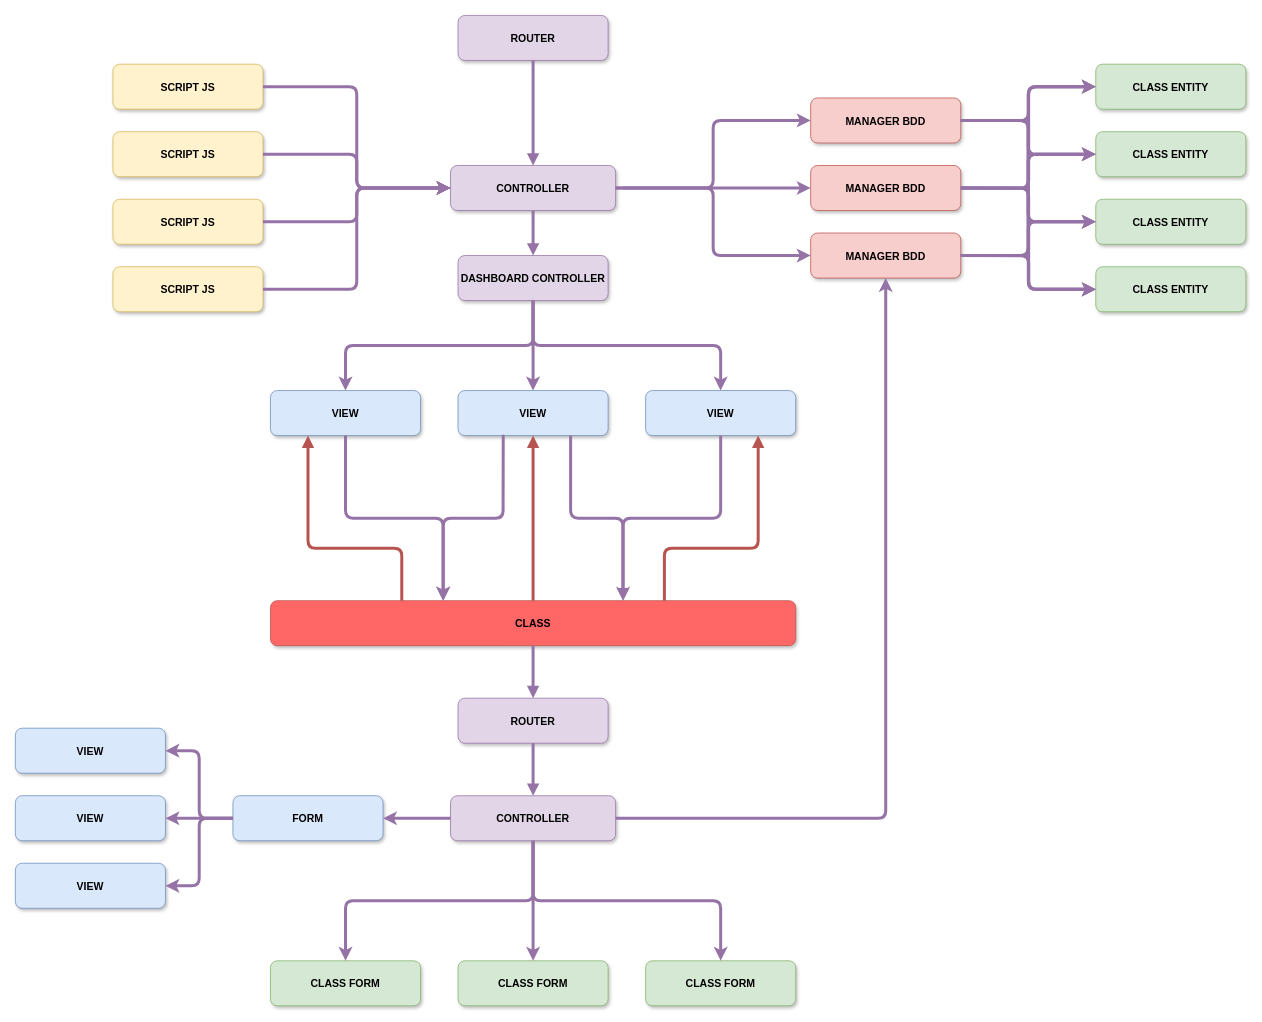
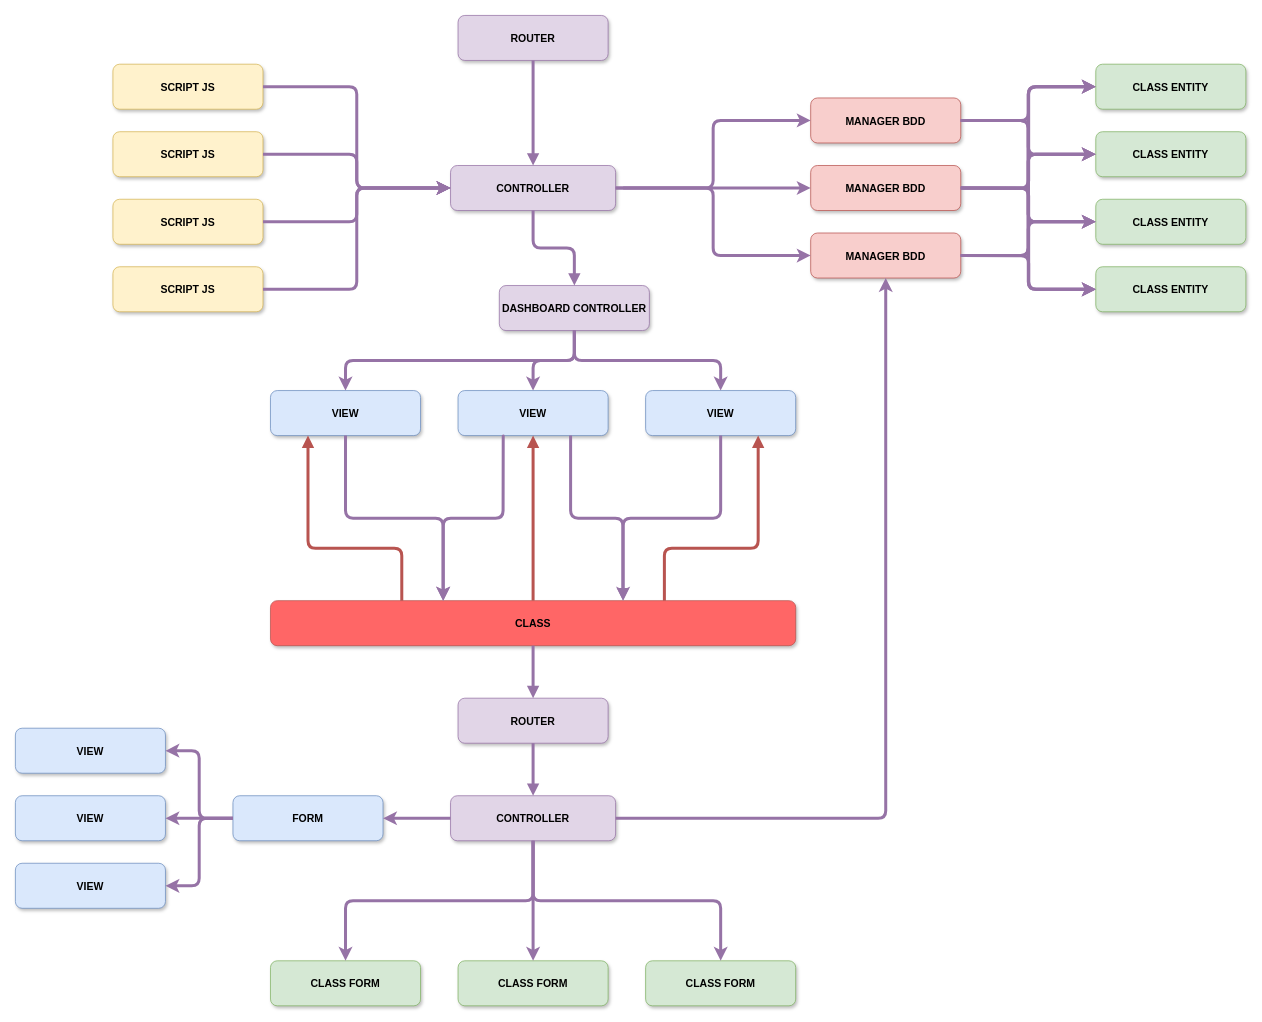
node "DASHBOARD CONTROLLER": moved (533, 278) -> (574, 308)
